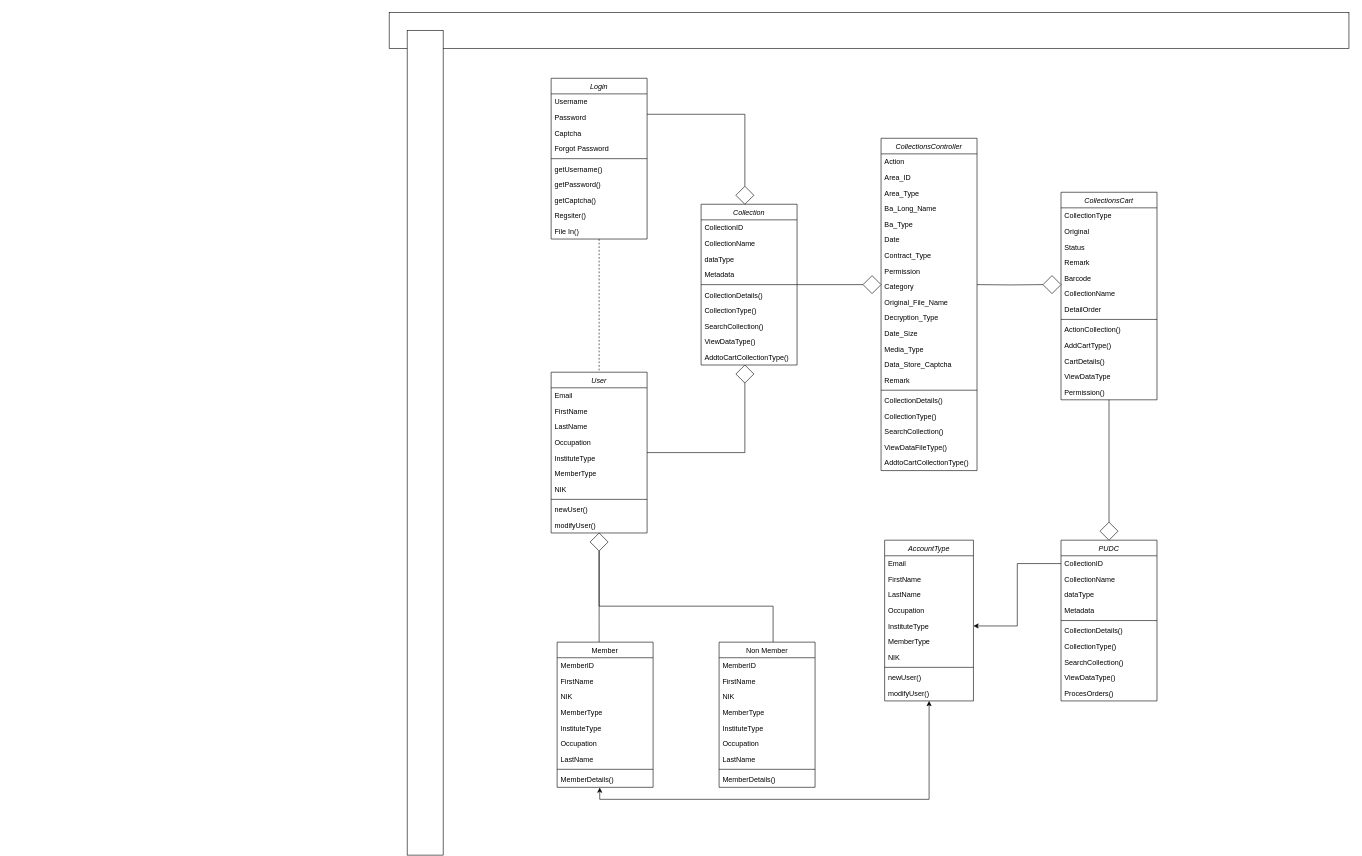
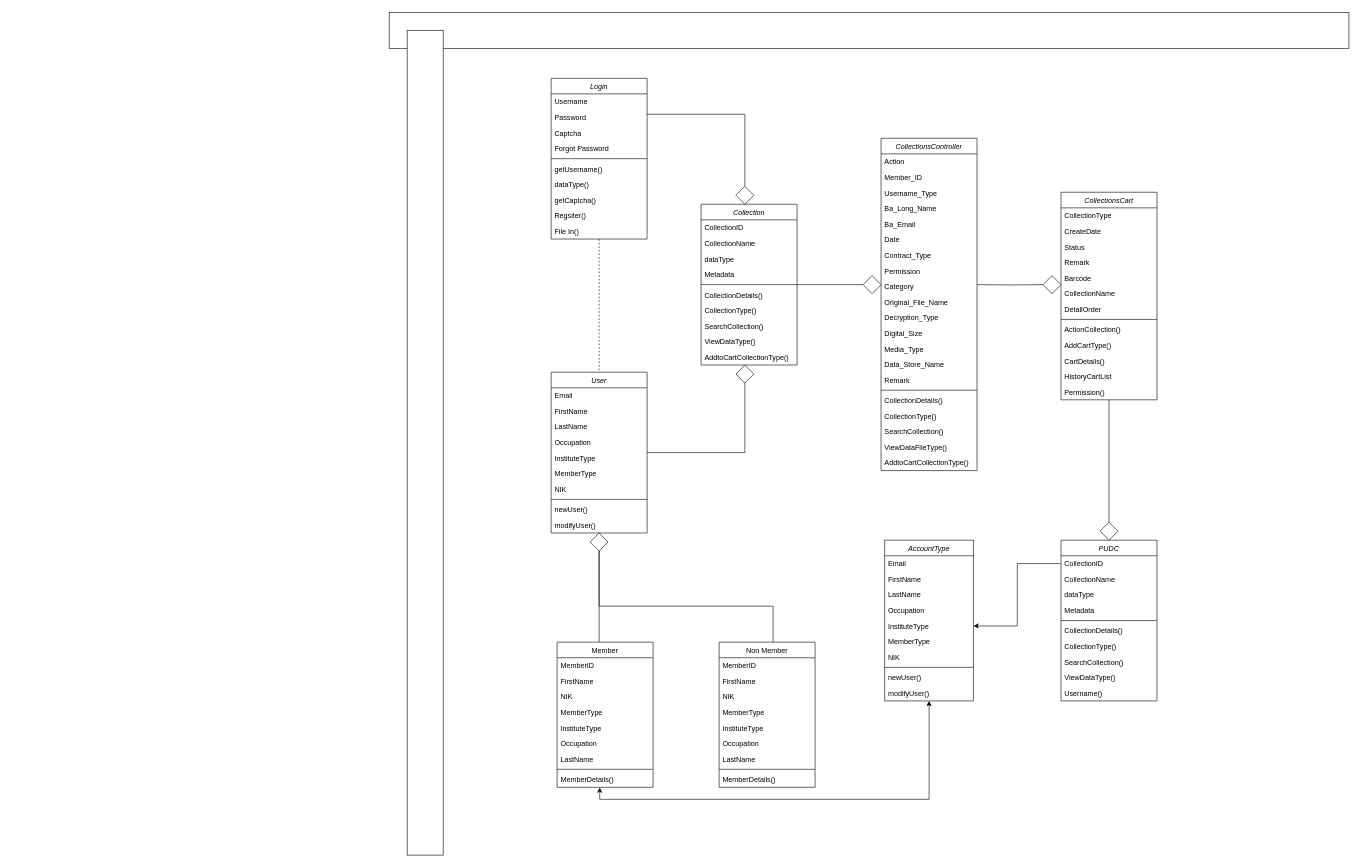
node "Area_ID": label "Area_ID" -> "Member_ID"
node "getPassword()": label "getPassword()" -> "dataType()"
node "Area_Type": label "Area_Type" -> "Username_Type"
node "Ba_Type": label "Ba_Type" -> "Ba_Email"
node "Original": label "Original" -> "CreateDate"
node "Date_Size": label "Date_Size" -> "Digital_Size"
node "Data_Store_Captcha": label "Data_Store_Captcha" -> "Data_Store_Name"
node "ViewDataType": label "ViewDataType" -> "HistoryCartList"
node "ProcesOrders()": label "ProcesOrders()" -> "Username()"
